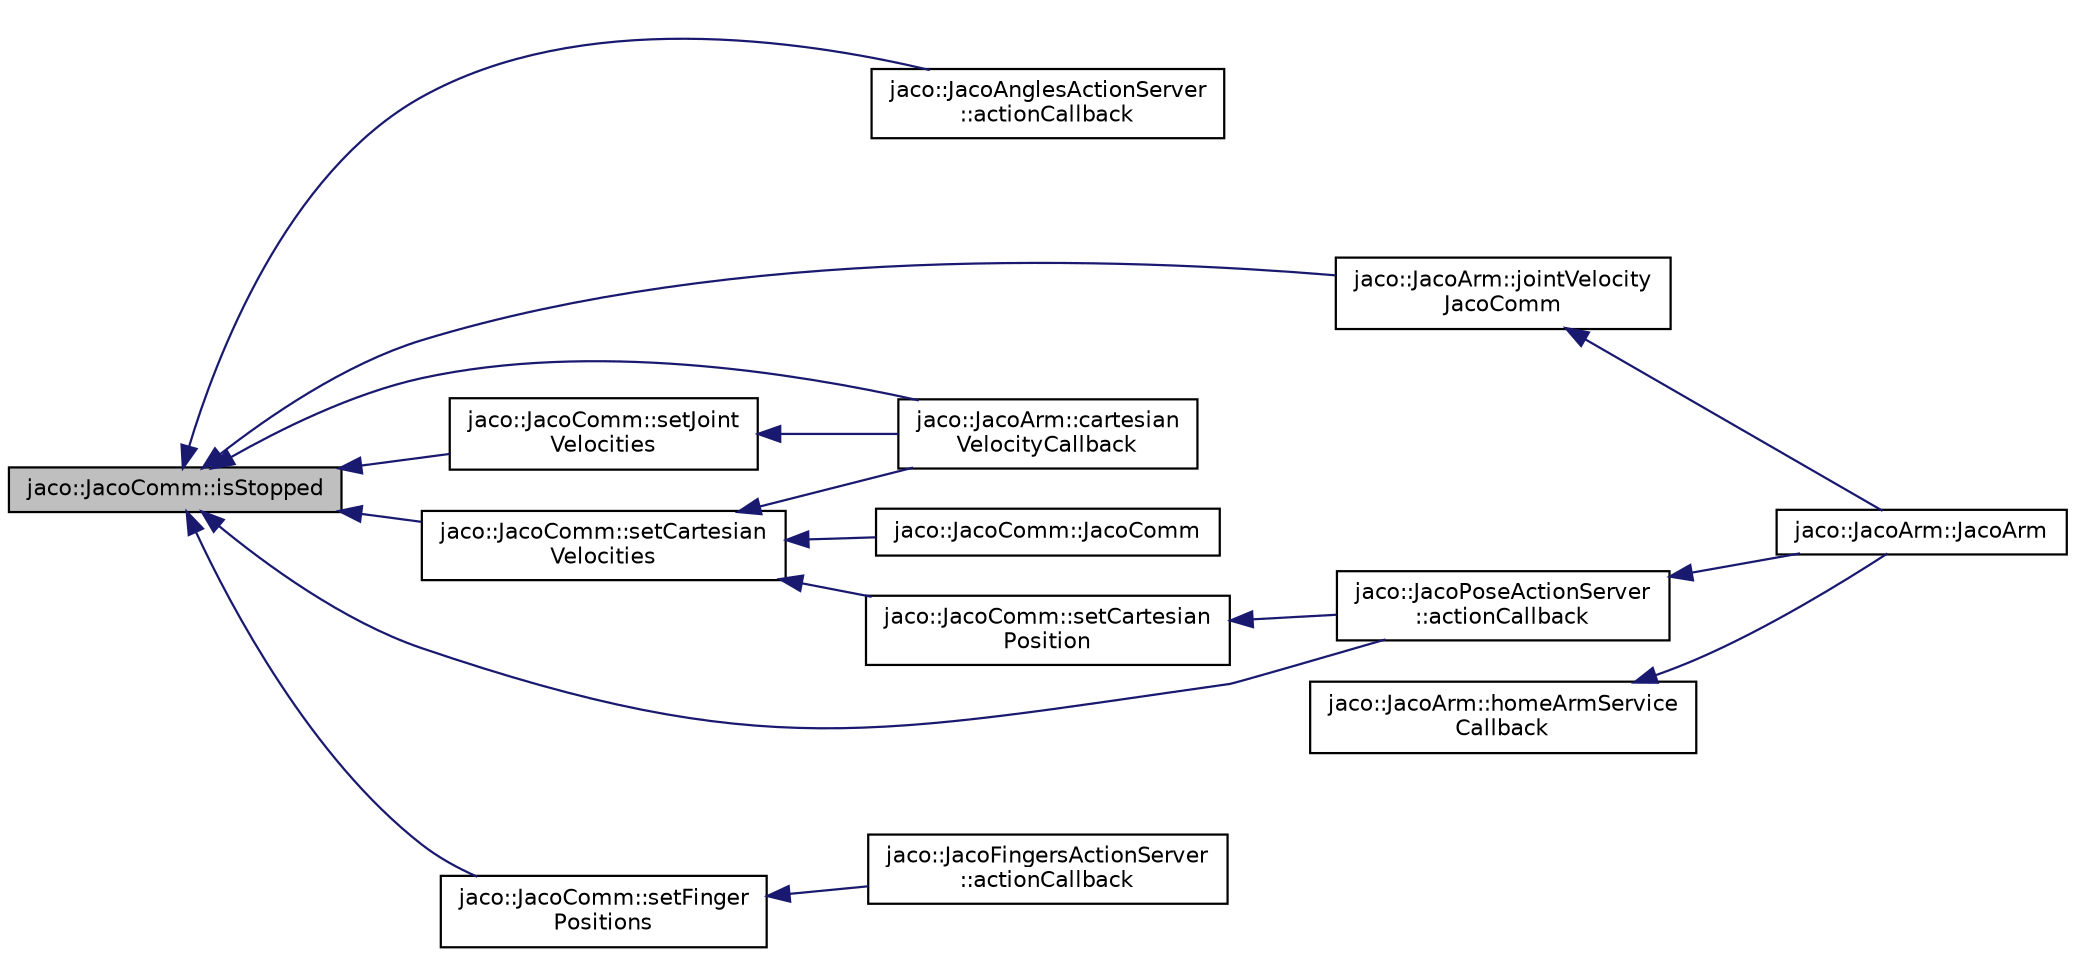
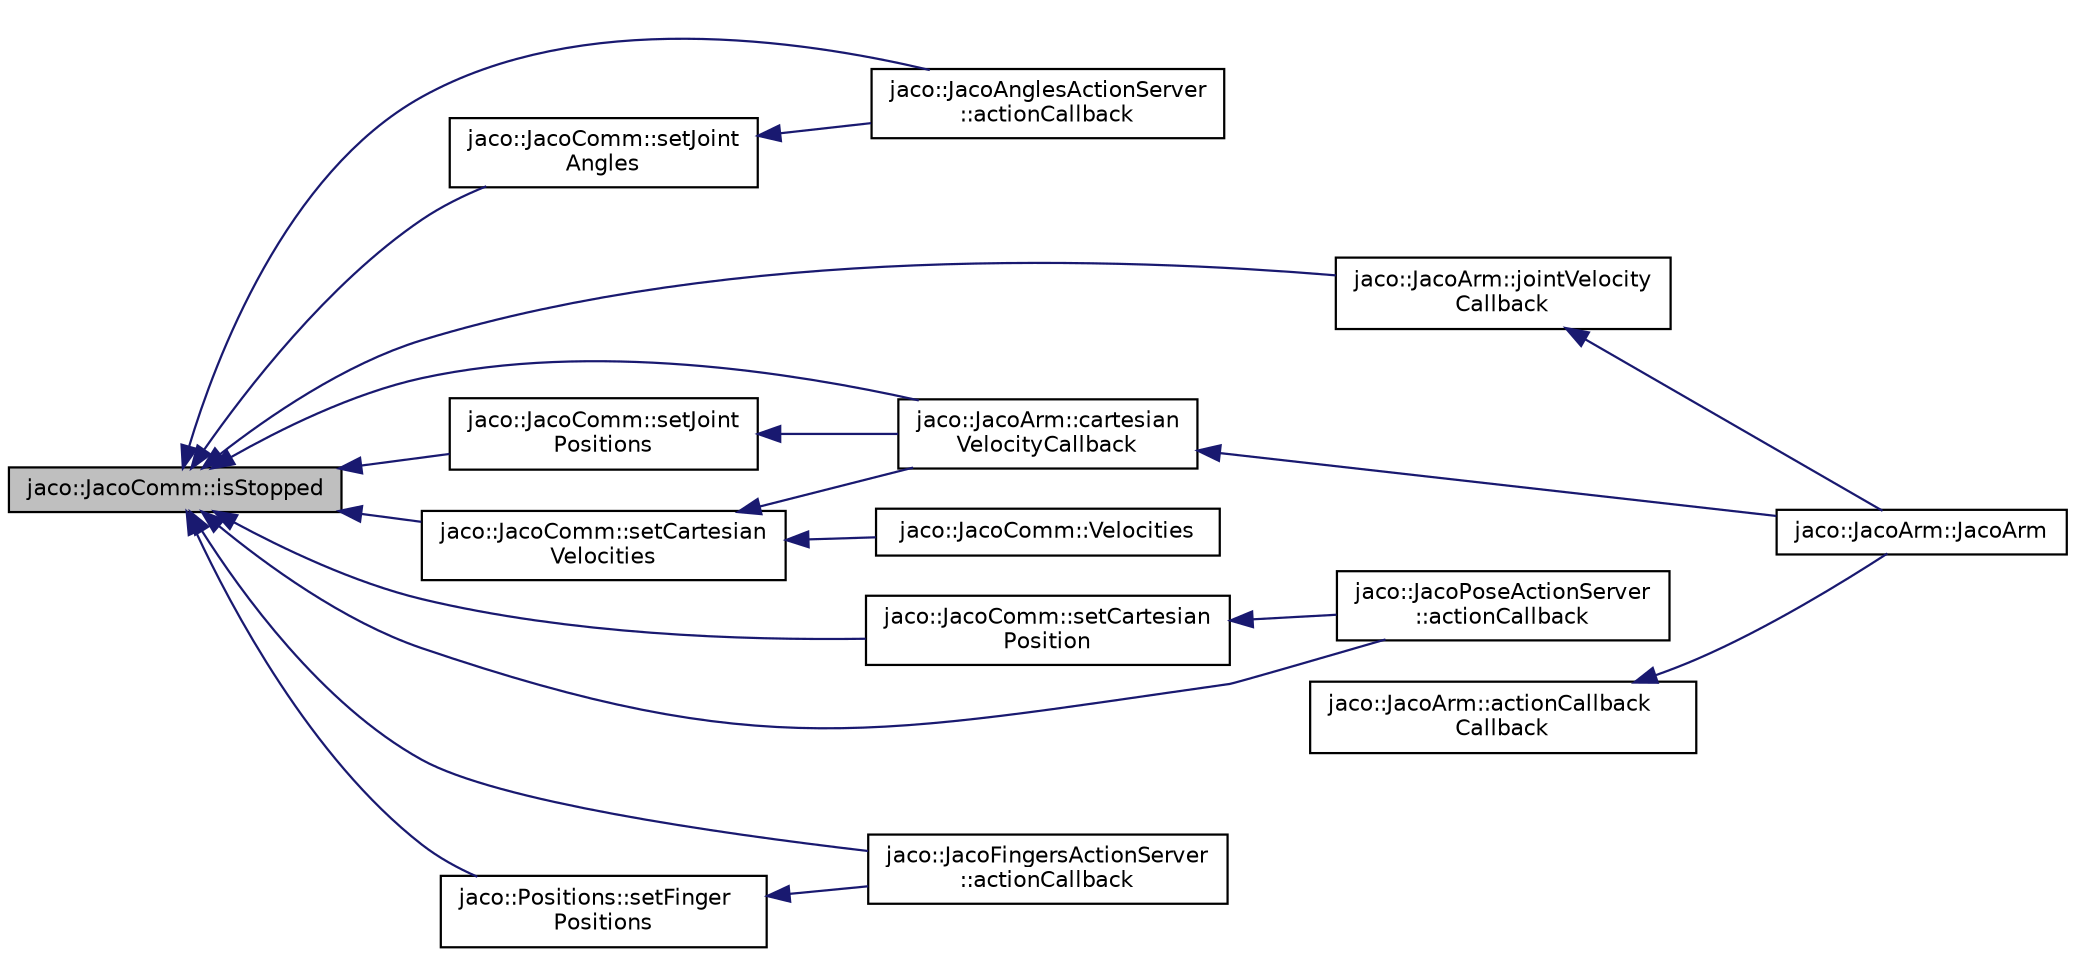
node "jaco::JacoComm::setJoint Angles": added
node "jaco::JacoArm::jointVelocity JacoComm": label "jaco::JacoArm::jointVelocity JacoComm" -> "jaco::JacoArm::jointVelocity Callback"
node "jaco::JacoComm::setJoint Velocities": label "jaco::JacoComm::setJoint Velocities" -> "jaco::JacoComm::setJoint Positions"
node "jaco::JacoComm::JacoComm": label "jaco::JacoComm::JacoComm" -> "jaco::JacoComm::Velocities"
edge "jaco::JacoArm::JacoArm" -> "jaco::JacoPoseActionServer ::actionCallback": now "jaco::JacoArm::JacoArm" -> "jaco::JacoArm::cartesian VelocityCallback"
edge "jaco::JacoComm::setCartesian Position" -> "jaco::JacoComm::setCartesian Velocities": now "jaco::JacoComm::setCartesian Position" -> "jaco::JacoComm::isStopped"
node "jaco::JacoArm::homeArmService Callback": label "jaco::JacoArm::homeArmService Callback" -> "jaco::JacoArm::actionCallback Callback"
edge "jaco::JacoFingersActionServer ::actionCallback" -> "jaco::JacoComm::isStopped": added
node "jaco::JacoComm::setFinger Positions": label "jaco::JacoComm::setFinger Positions" -> "jaco::Positions::setFinger Positions"
